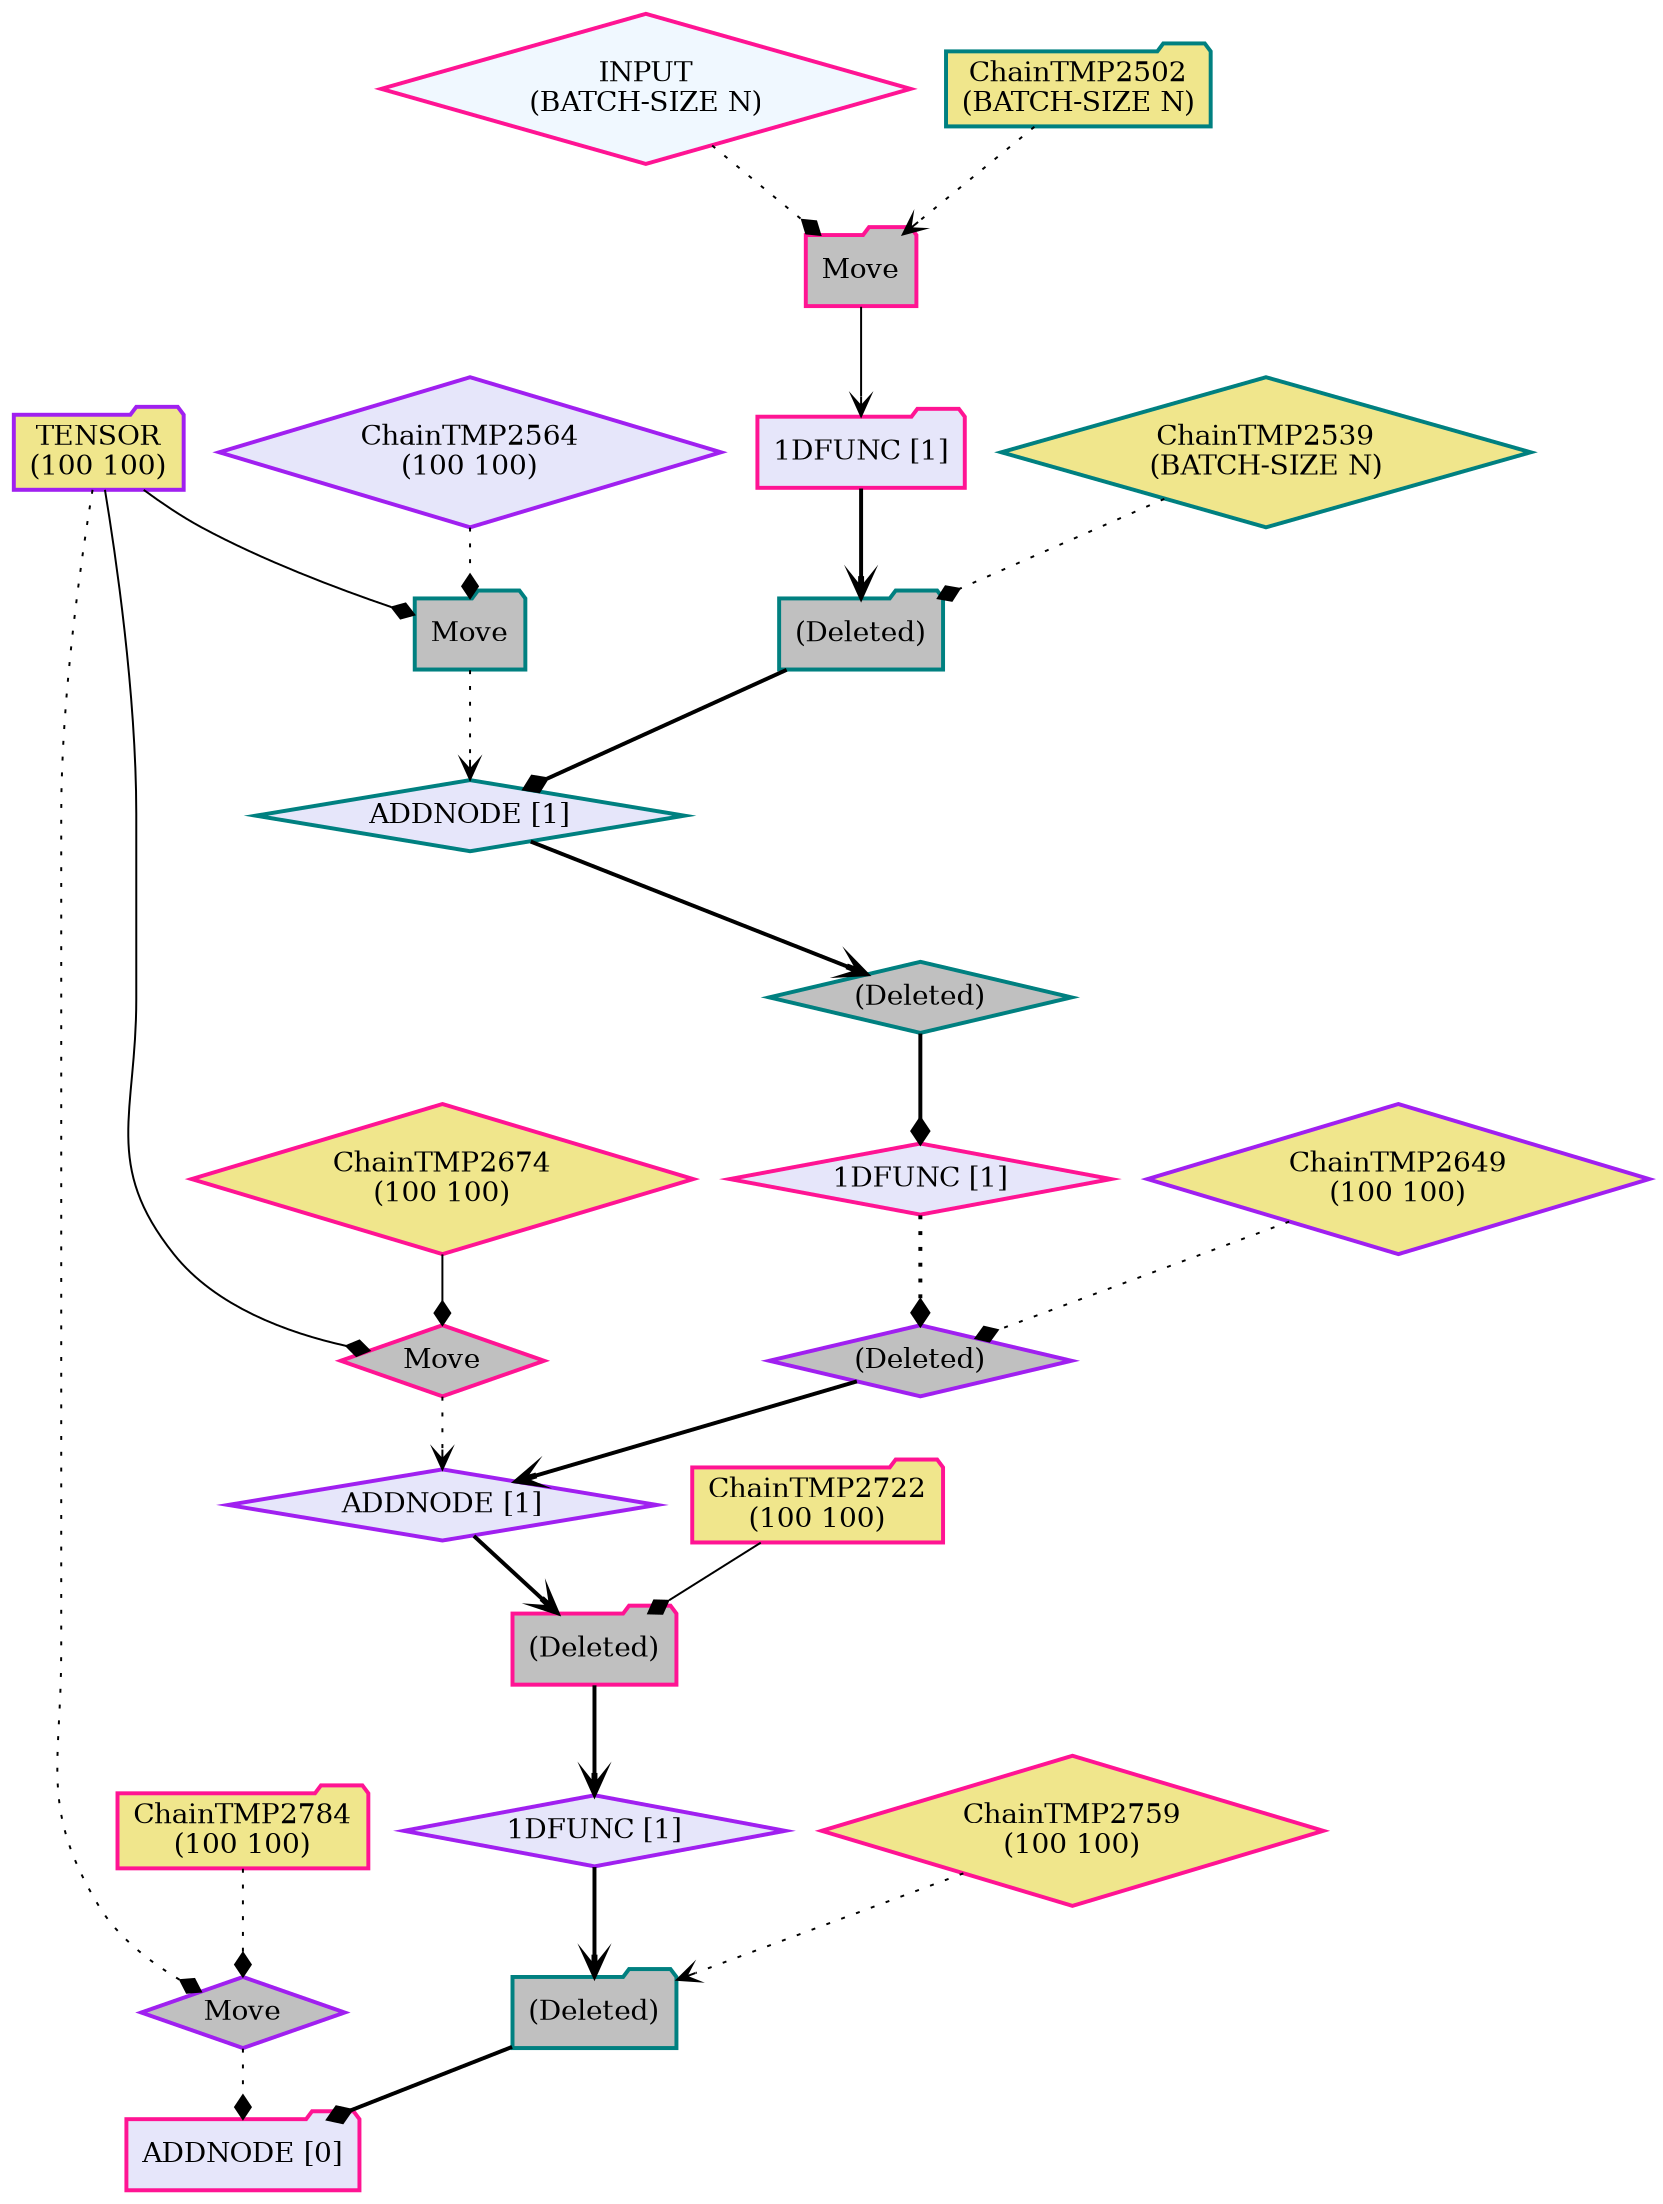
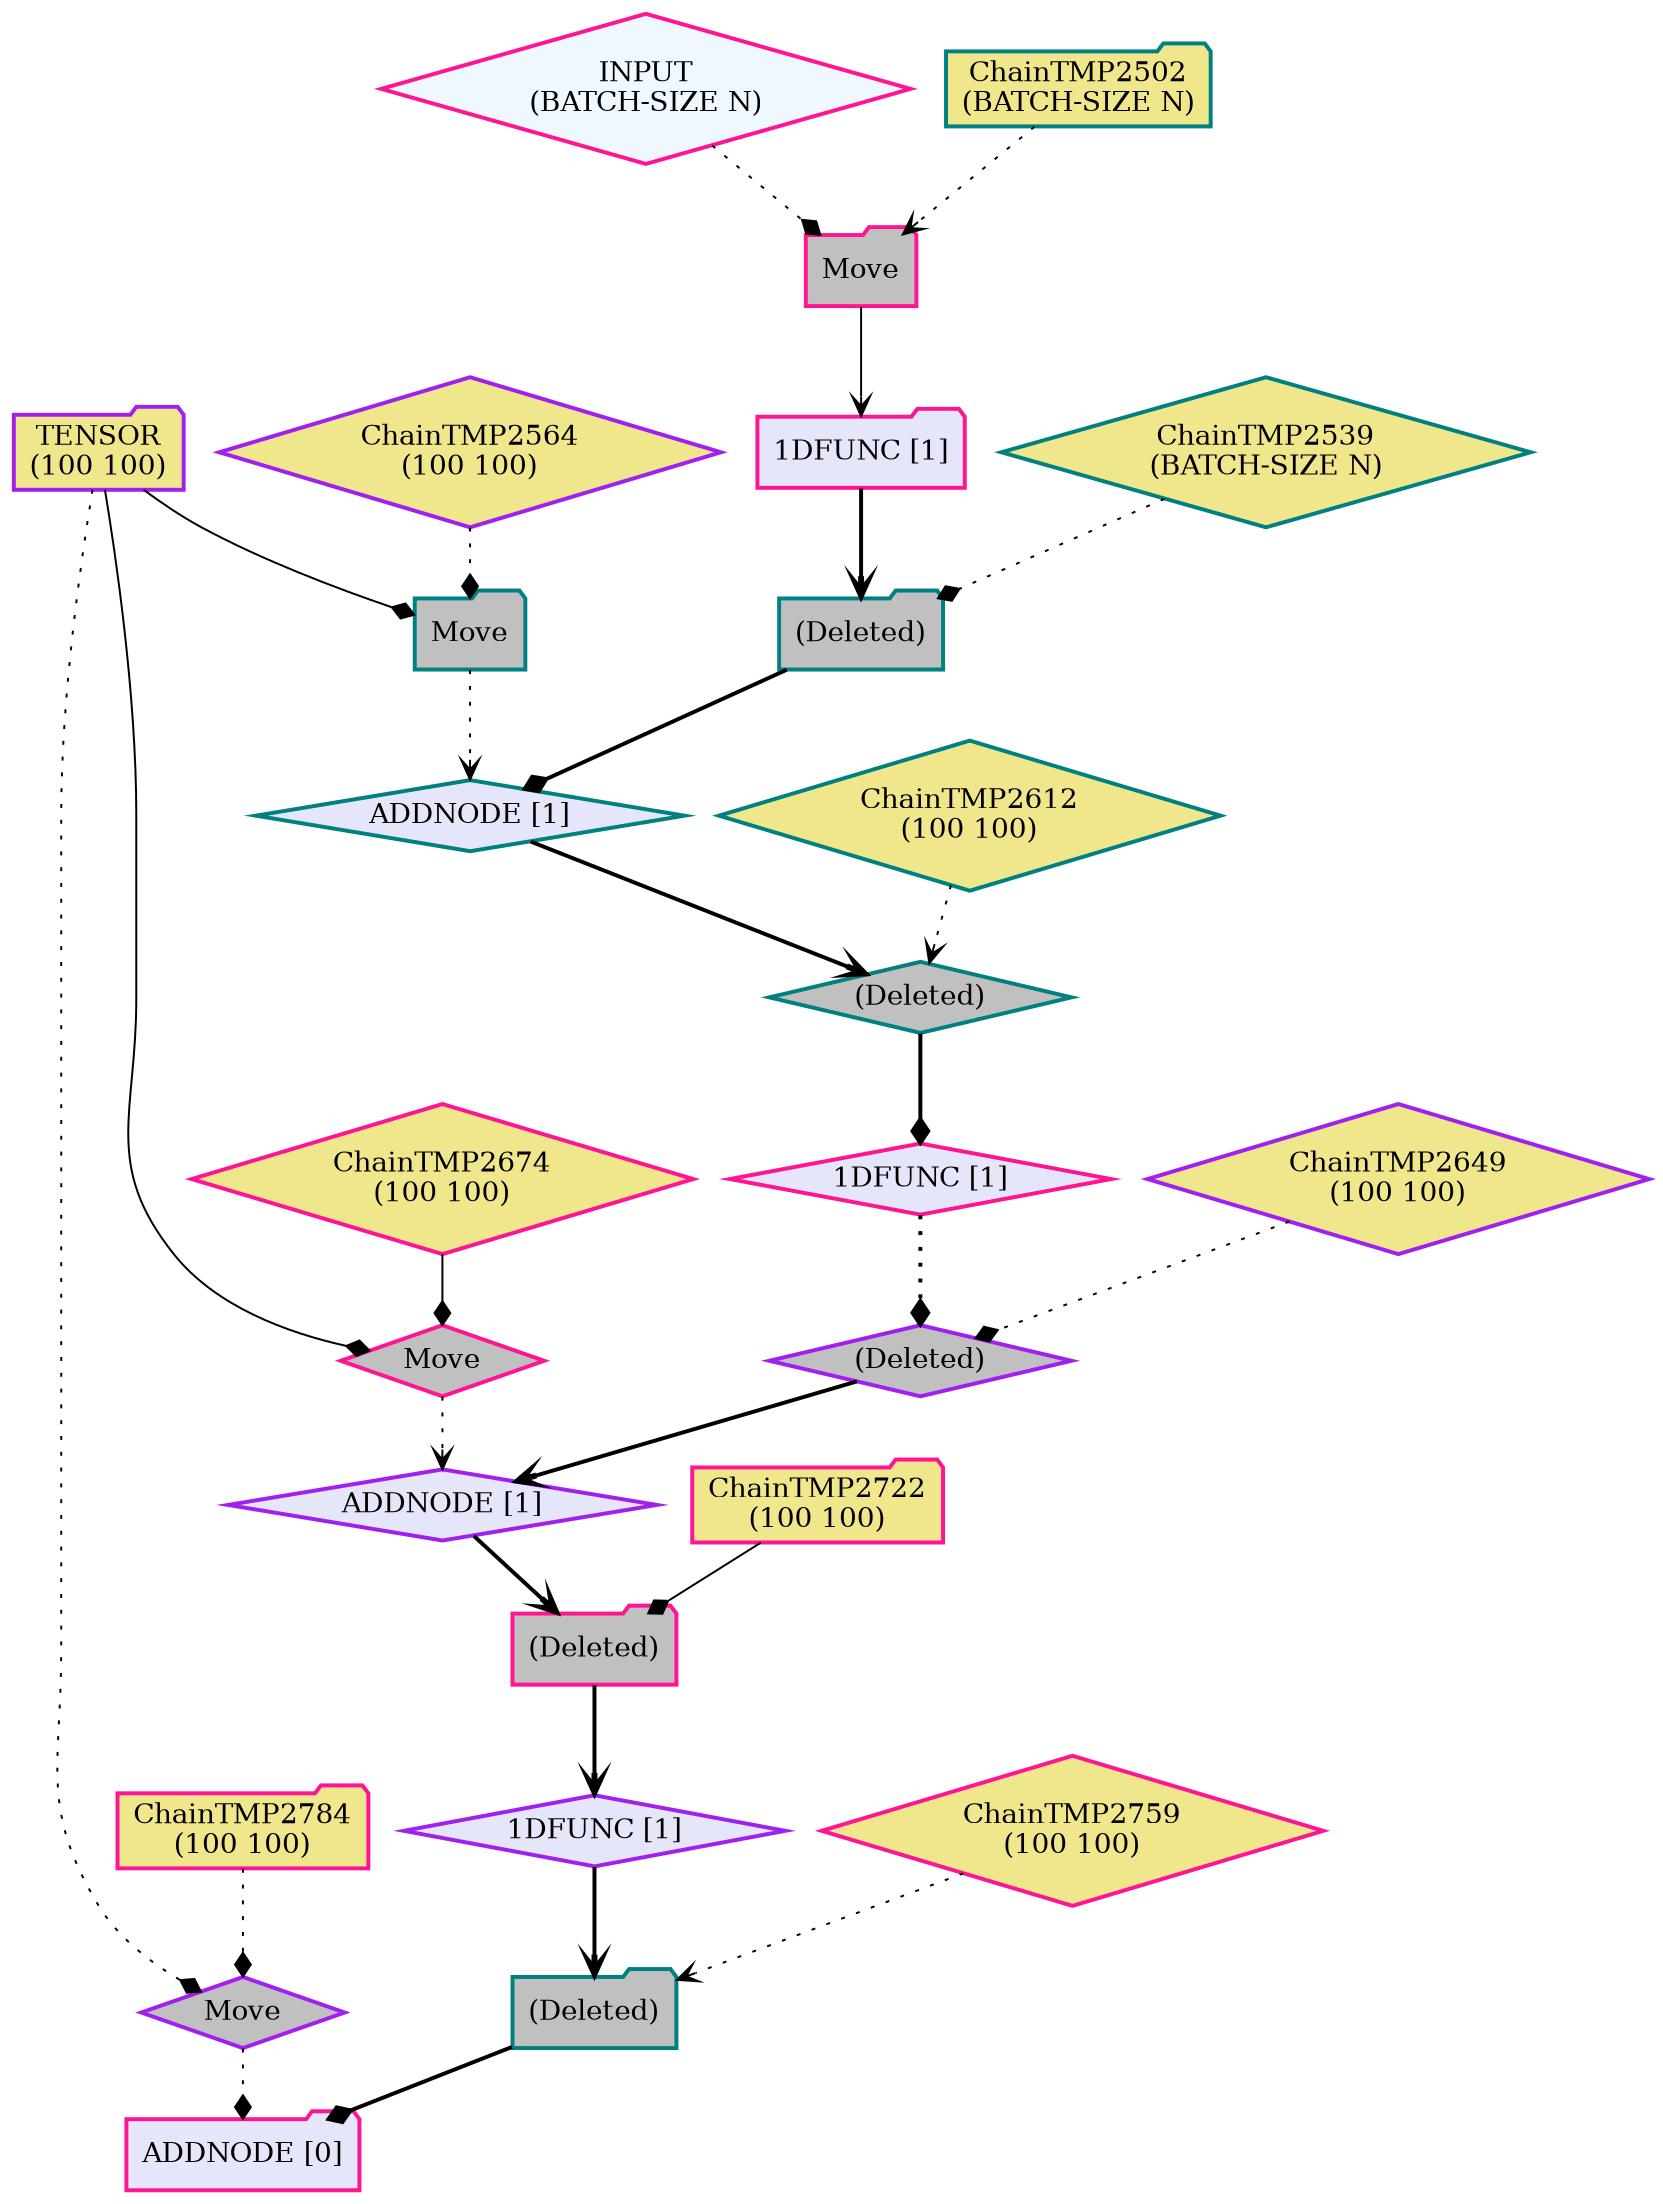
node "ChainTMP2564 (100 100)": fillcolor #e6e6fa -> #f0e68c
node "ChainTMP2612 (100 100)": added
